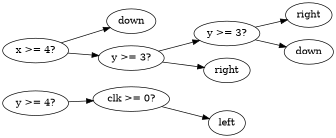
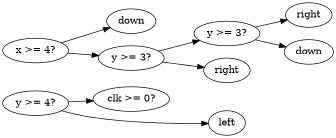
edge "clk >= 0?" -> "left": now "y >= 4?" -> "left"
